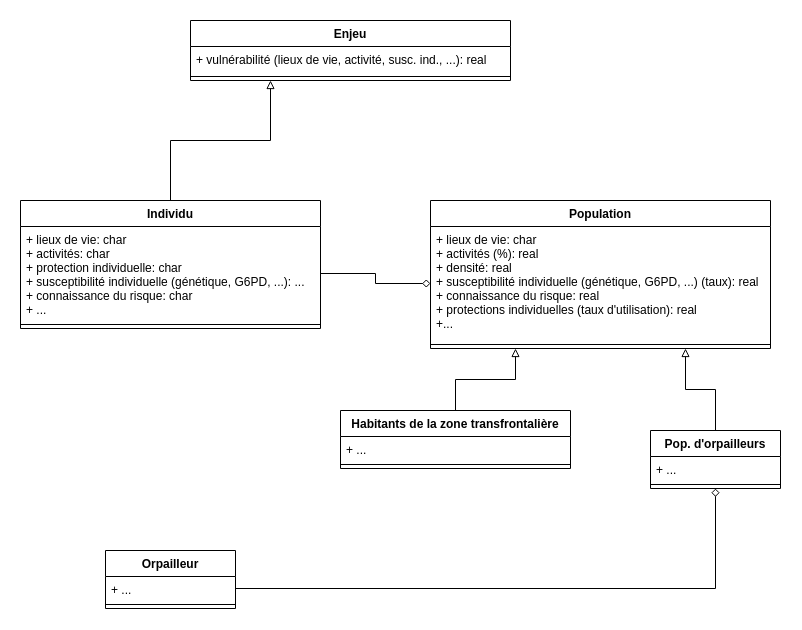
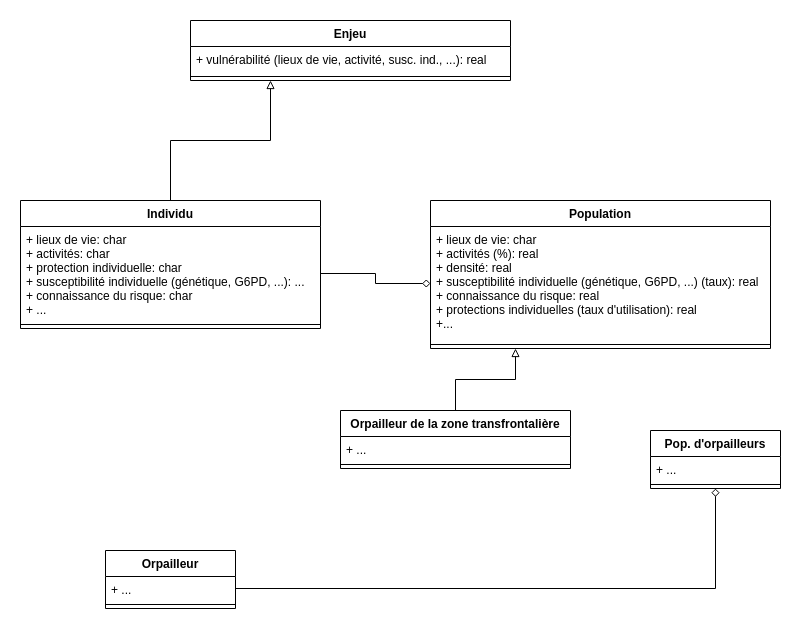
edge "Pop. d'orpailleurs" -> "Population": removed
node "Habitants de la zone transfrontalière": label "Habitants de la zone transfrontalière" -> "Orpailleur de la zone transfrontalière"
